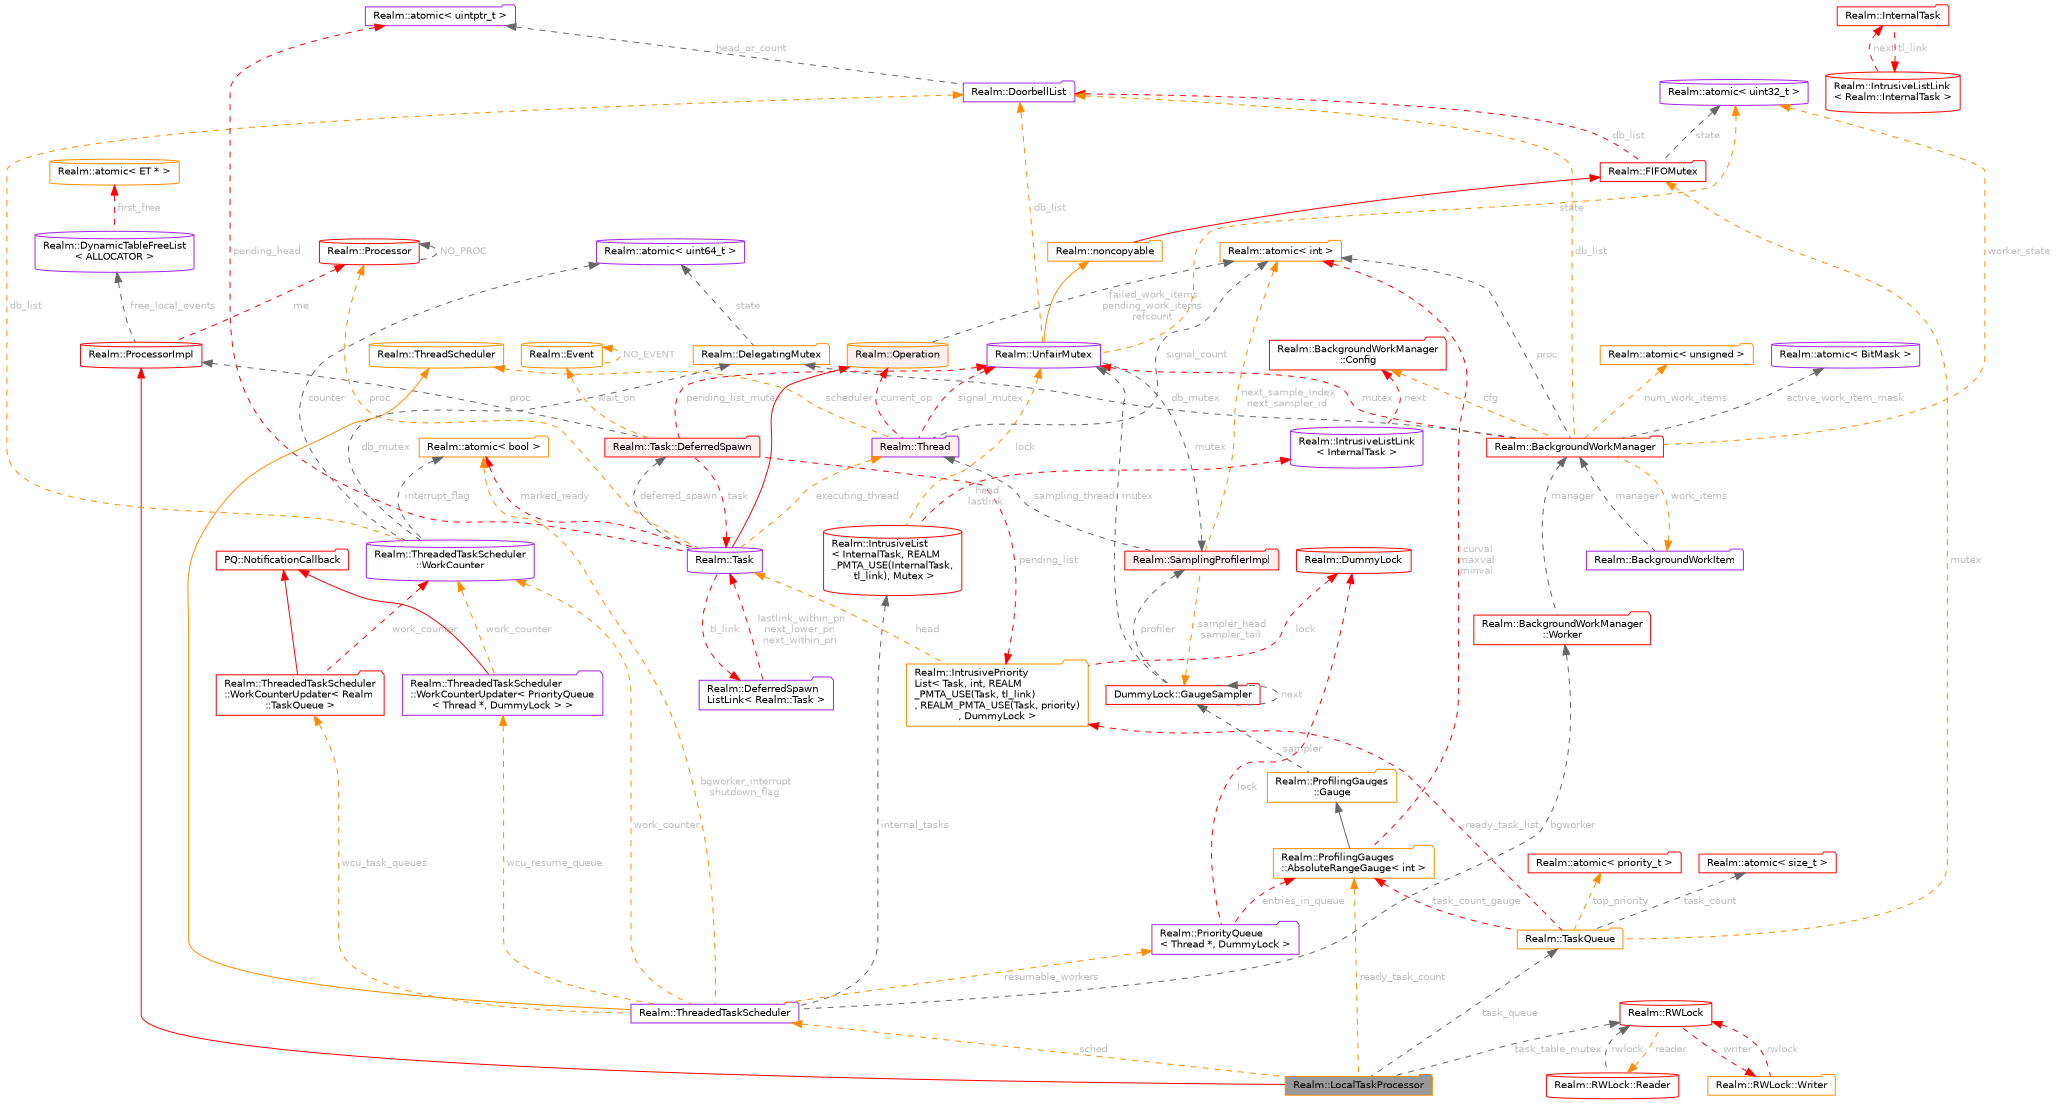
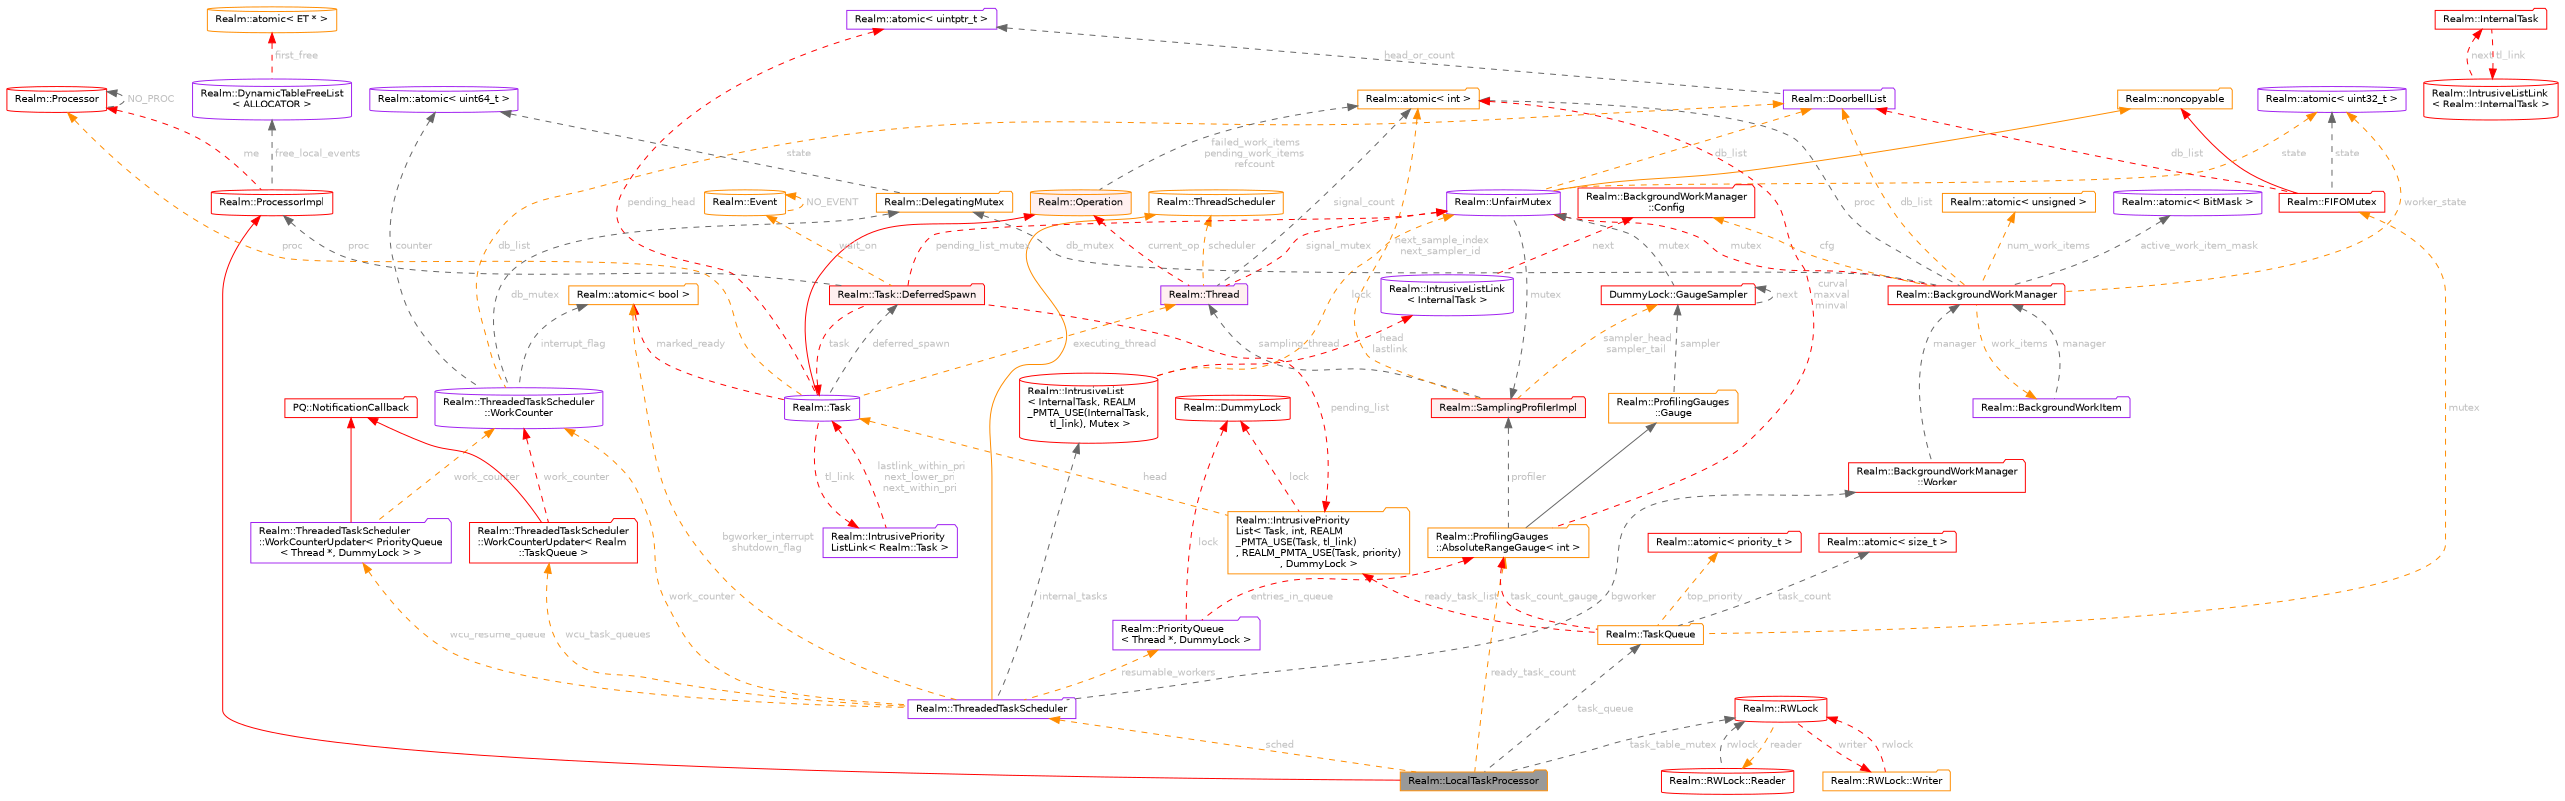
edge "Realm::noncopyable" -> "Realm::FIFOMutex": reversed
edge "DummyLock::GaugeSampler" -> "Realm::SamplingProfilerImpl": now "Realm::ProfilingGauges ::AbsoluteRangeGauge< int >" -> "Realm::SamplingProfilerImpl"
node "Realm::DeferredSpawn ListLink< Realm::Task >": label "Realm::DeferredSpawn ListLink< Realm::Task >" -> "Realm::IntrusivePriority ListLink< Realm::Task >"
